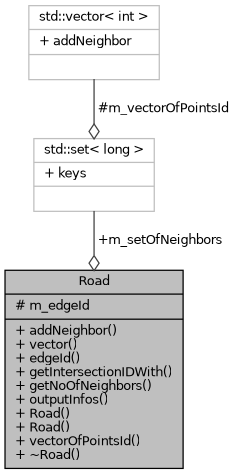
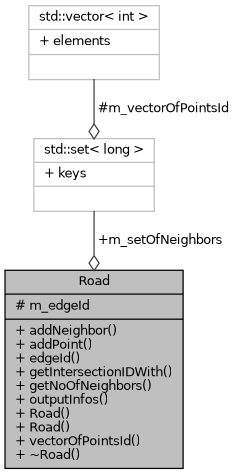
node "std::vector< int >": text "+ addNeighbor" -> "+ elements"
node "Road": text "+ vector()" -> "+ addPoint()"
